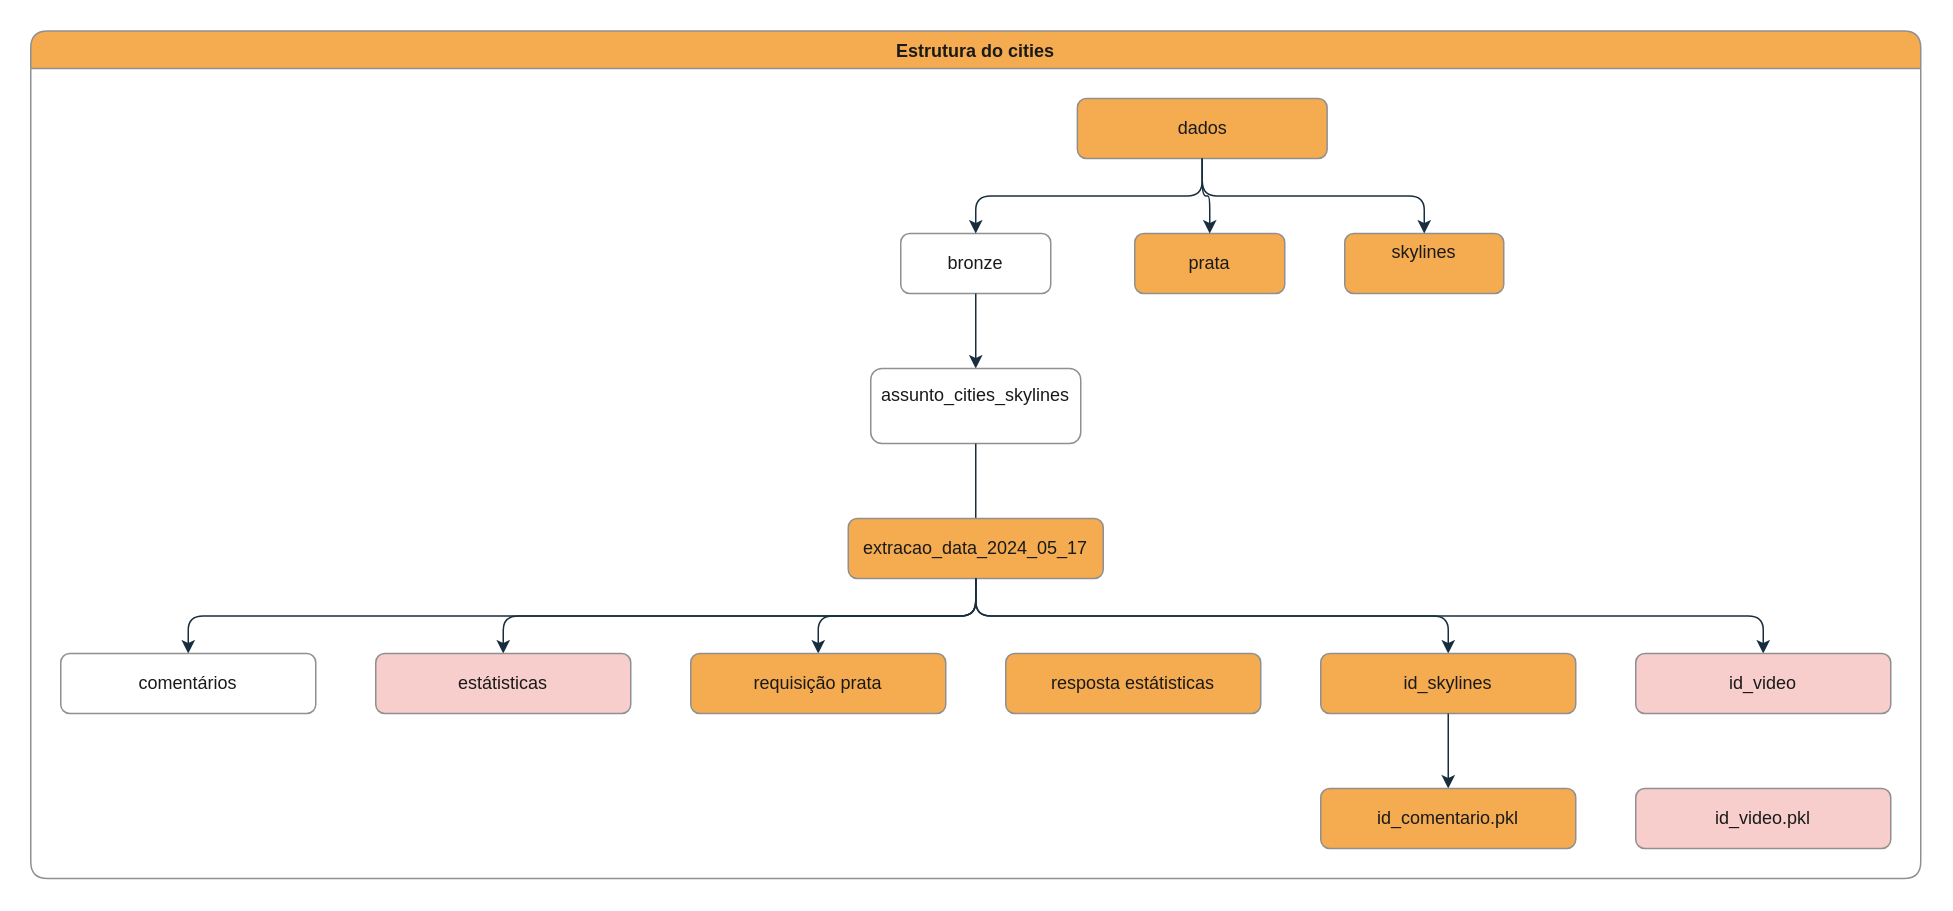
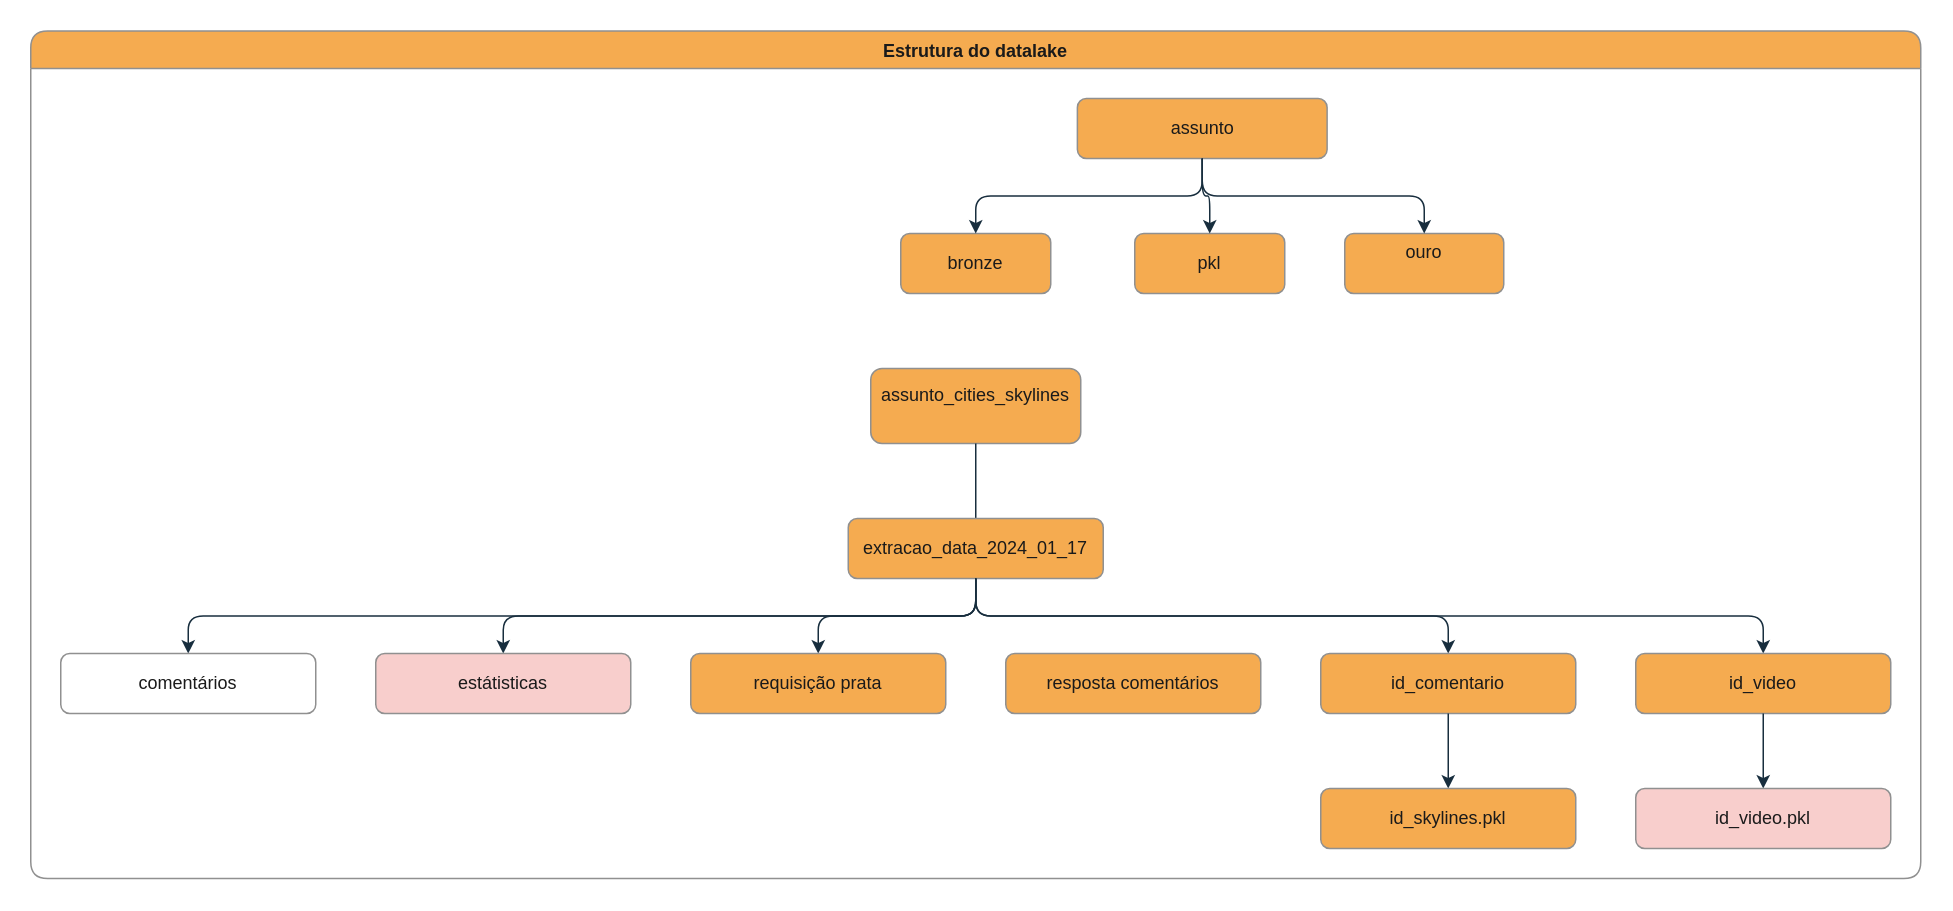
node "Estrutura do cities": label "Estrutura do cities" -> "Estrutura do datalake"
node "dados": label "dados" -> "assunto"
node "bronze": fillcolor #ffffff -> #f5ab50
node "prata": label "prata" -> "pkl"
node "skylines": label "skylines" -> "ouro"
edge "bronze" -> "assunto_cities_skylines": removed
node "assunto_cities_skylines": fillcolor #ffffff -> #f5ab50
node "extracao_data_2024_05_17": label "extracao_data_2024_05_17" -> "extracao_data_2024_01_17"
node "resposta estátisticas": label "resposta estátisticas" -> "resposta comentários"
node "id_skylines": label "id_skylines" -> "id_comentario"
node "id_video": fillcolor #f8cecc -> #f5ab50
edge "id_video" -> "id_video.pkl": added
node "id_comentario.pkl": label "id_comentario.pkl" -> "id_skylines.pkl"
